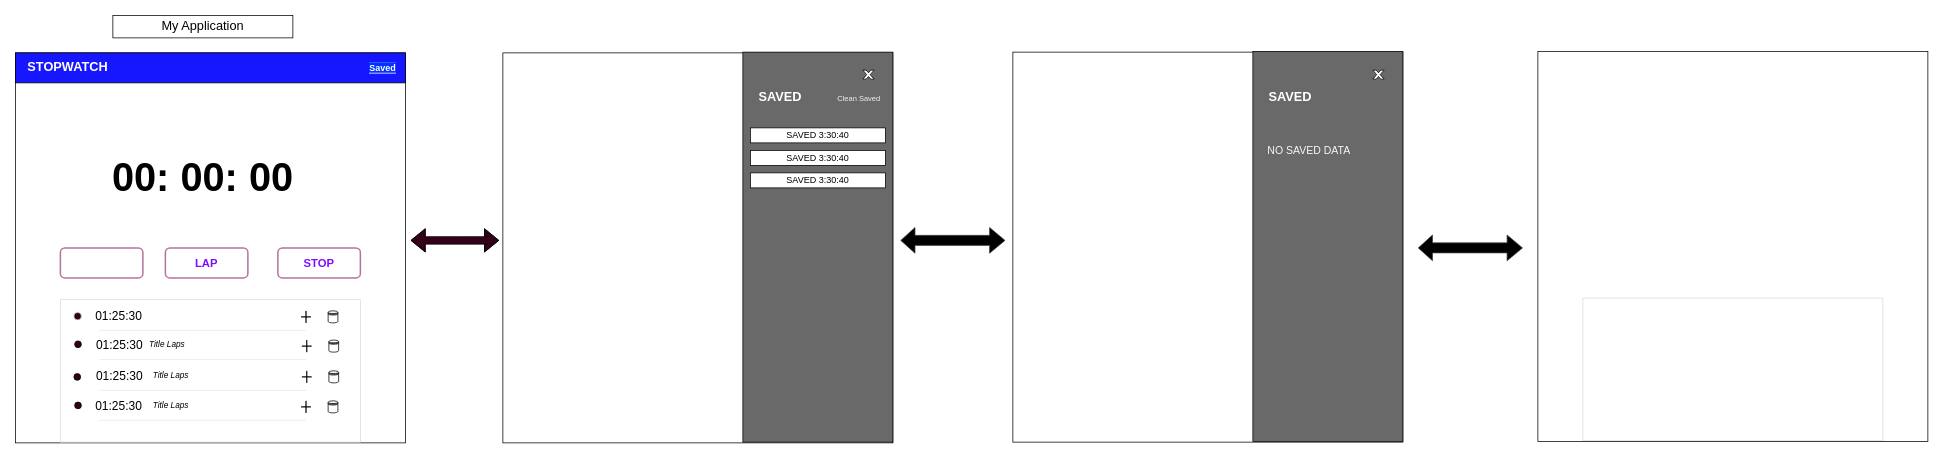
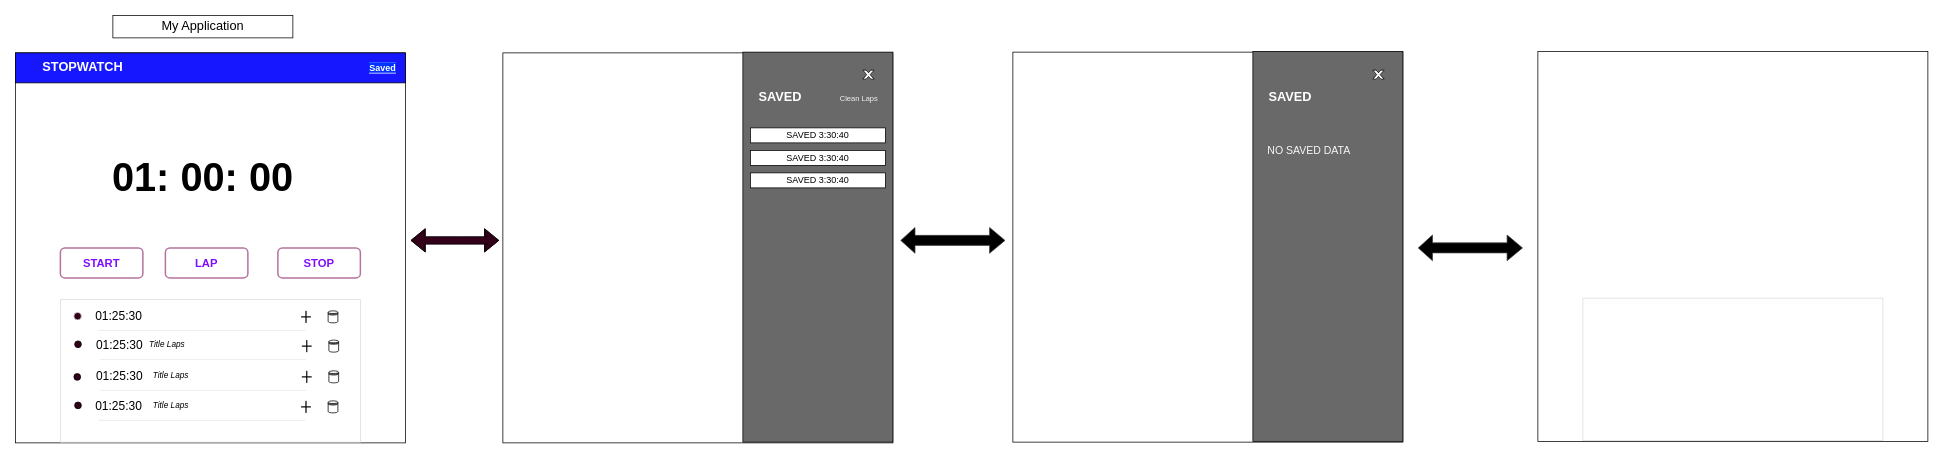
node "STOPWATCH": moved (68, 68) -> (83, 68)
node "Clean Saved": label "Clean Saved" -> "Clean Laps"
node "00: 00: 00": label "00: 00: 00" -> "01: 00: 00"
node "START": added
